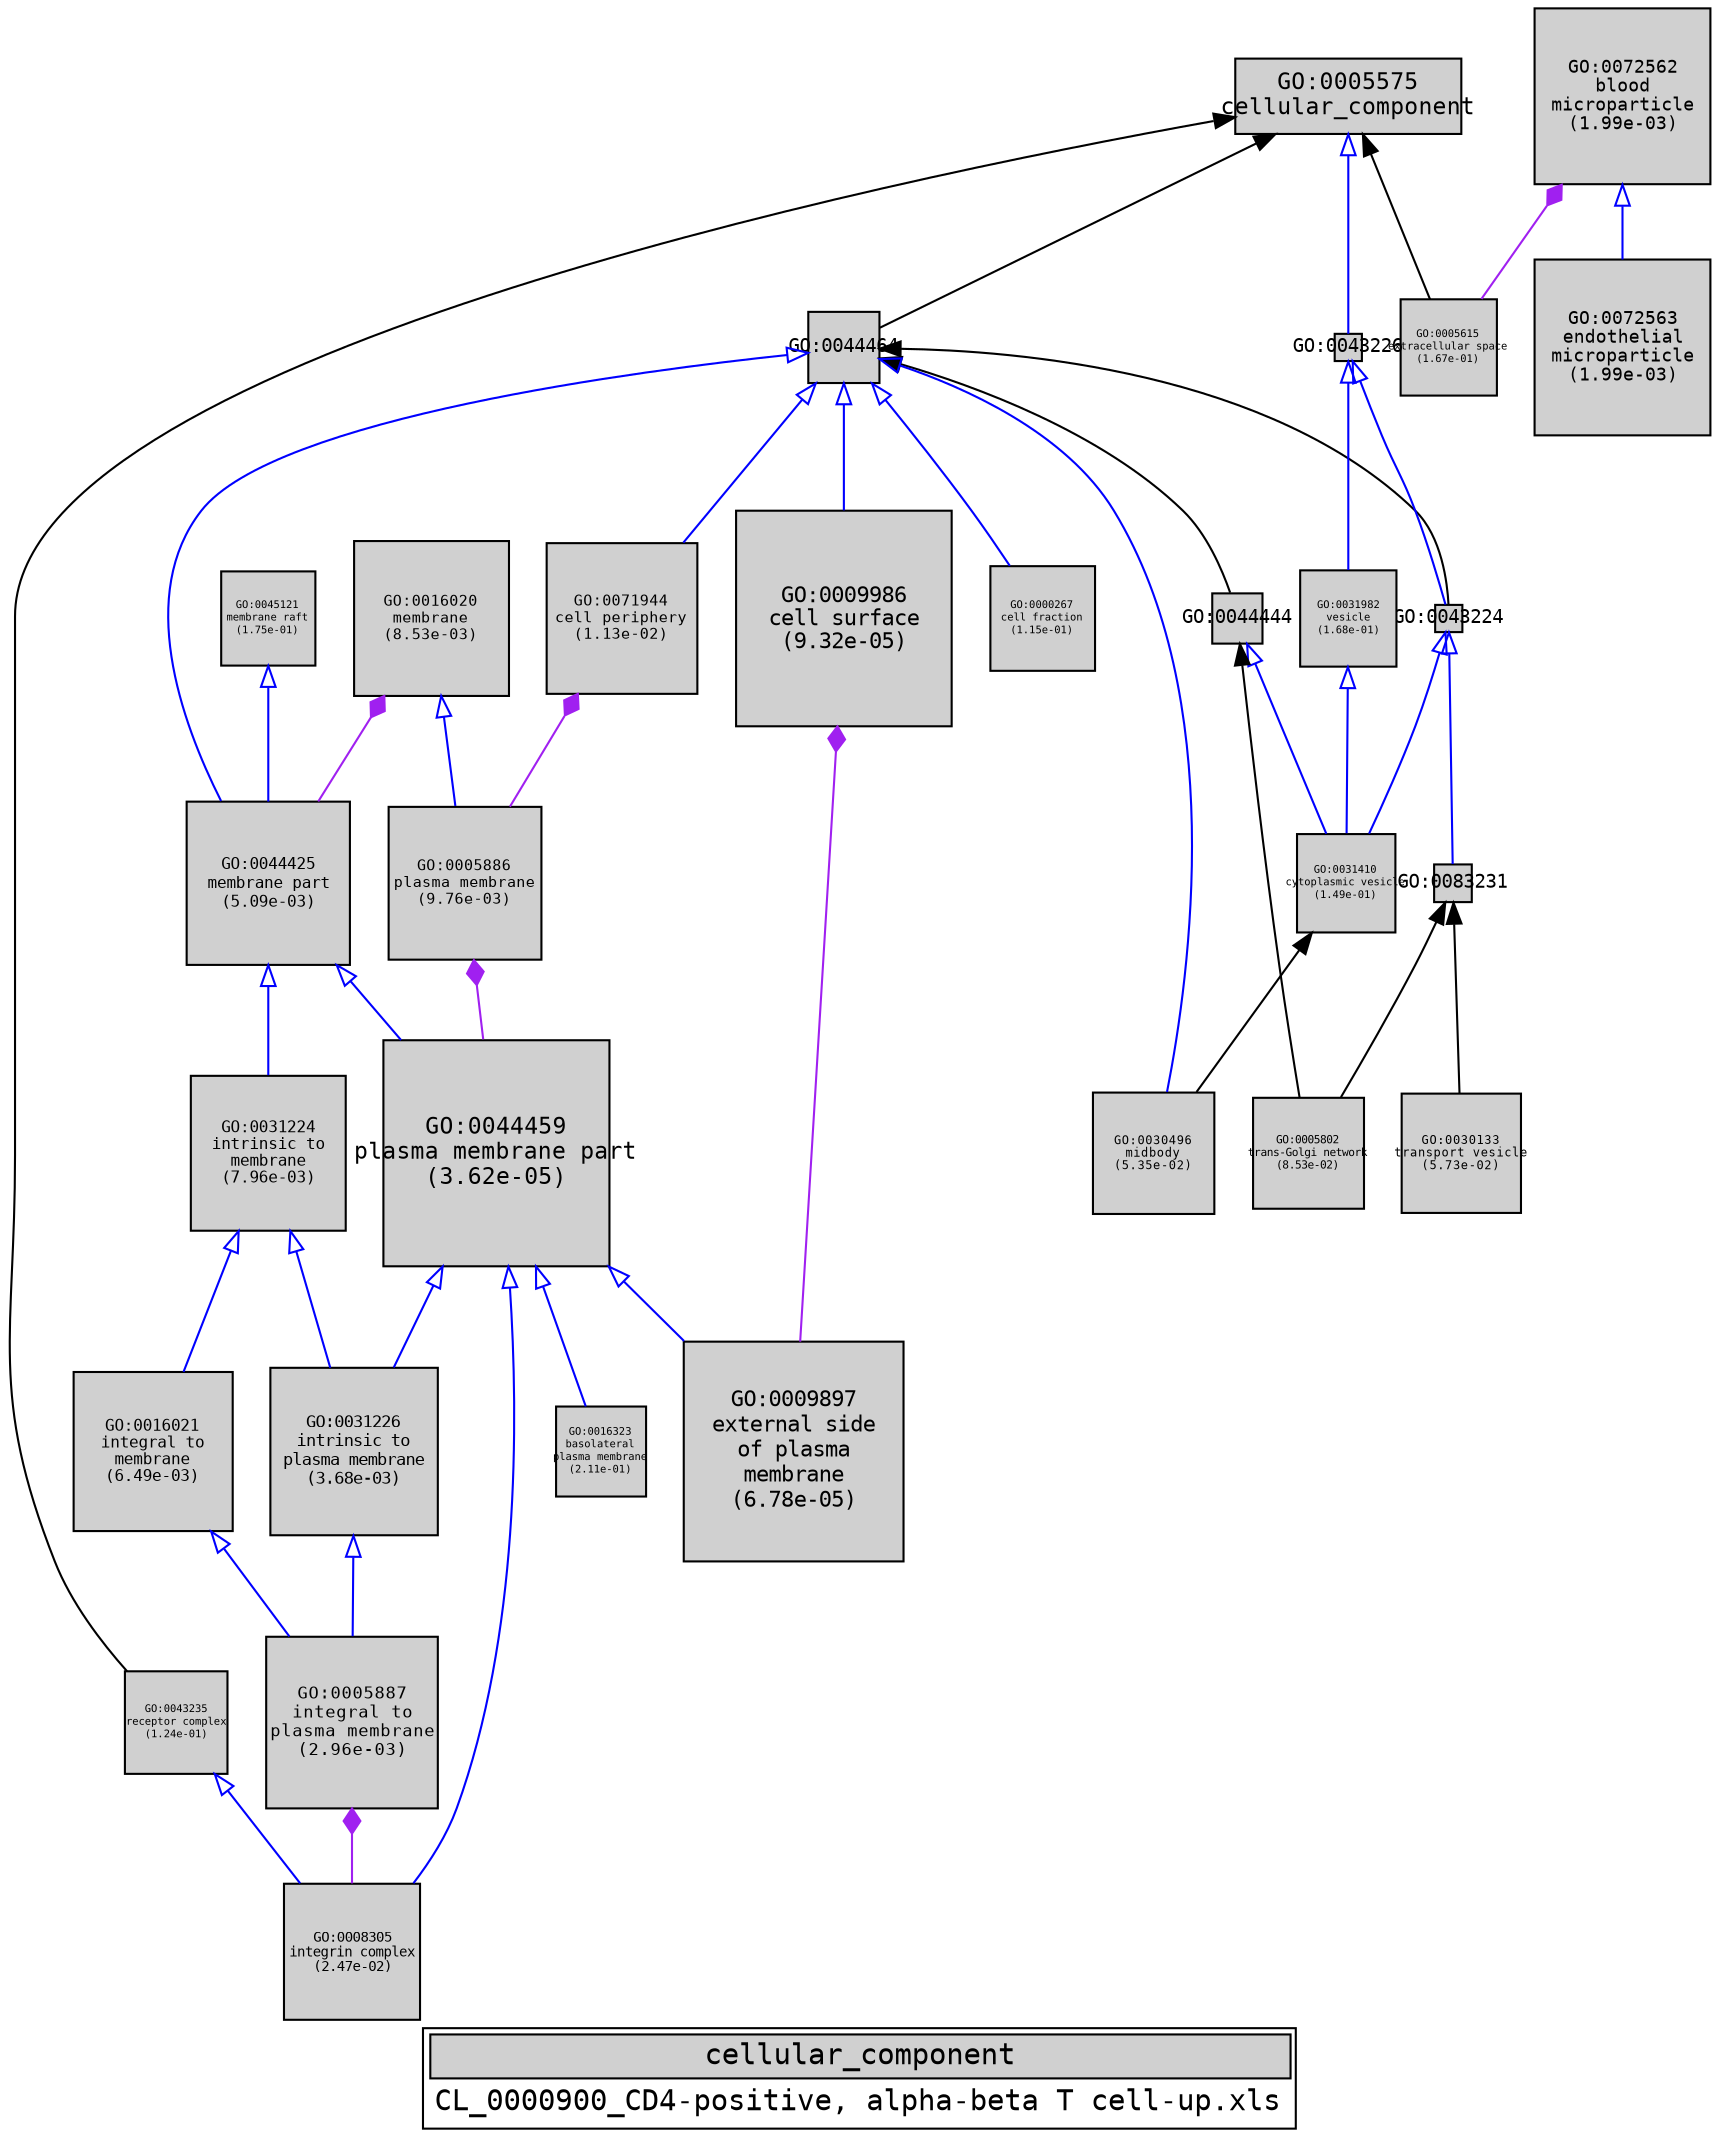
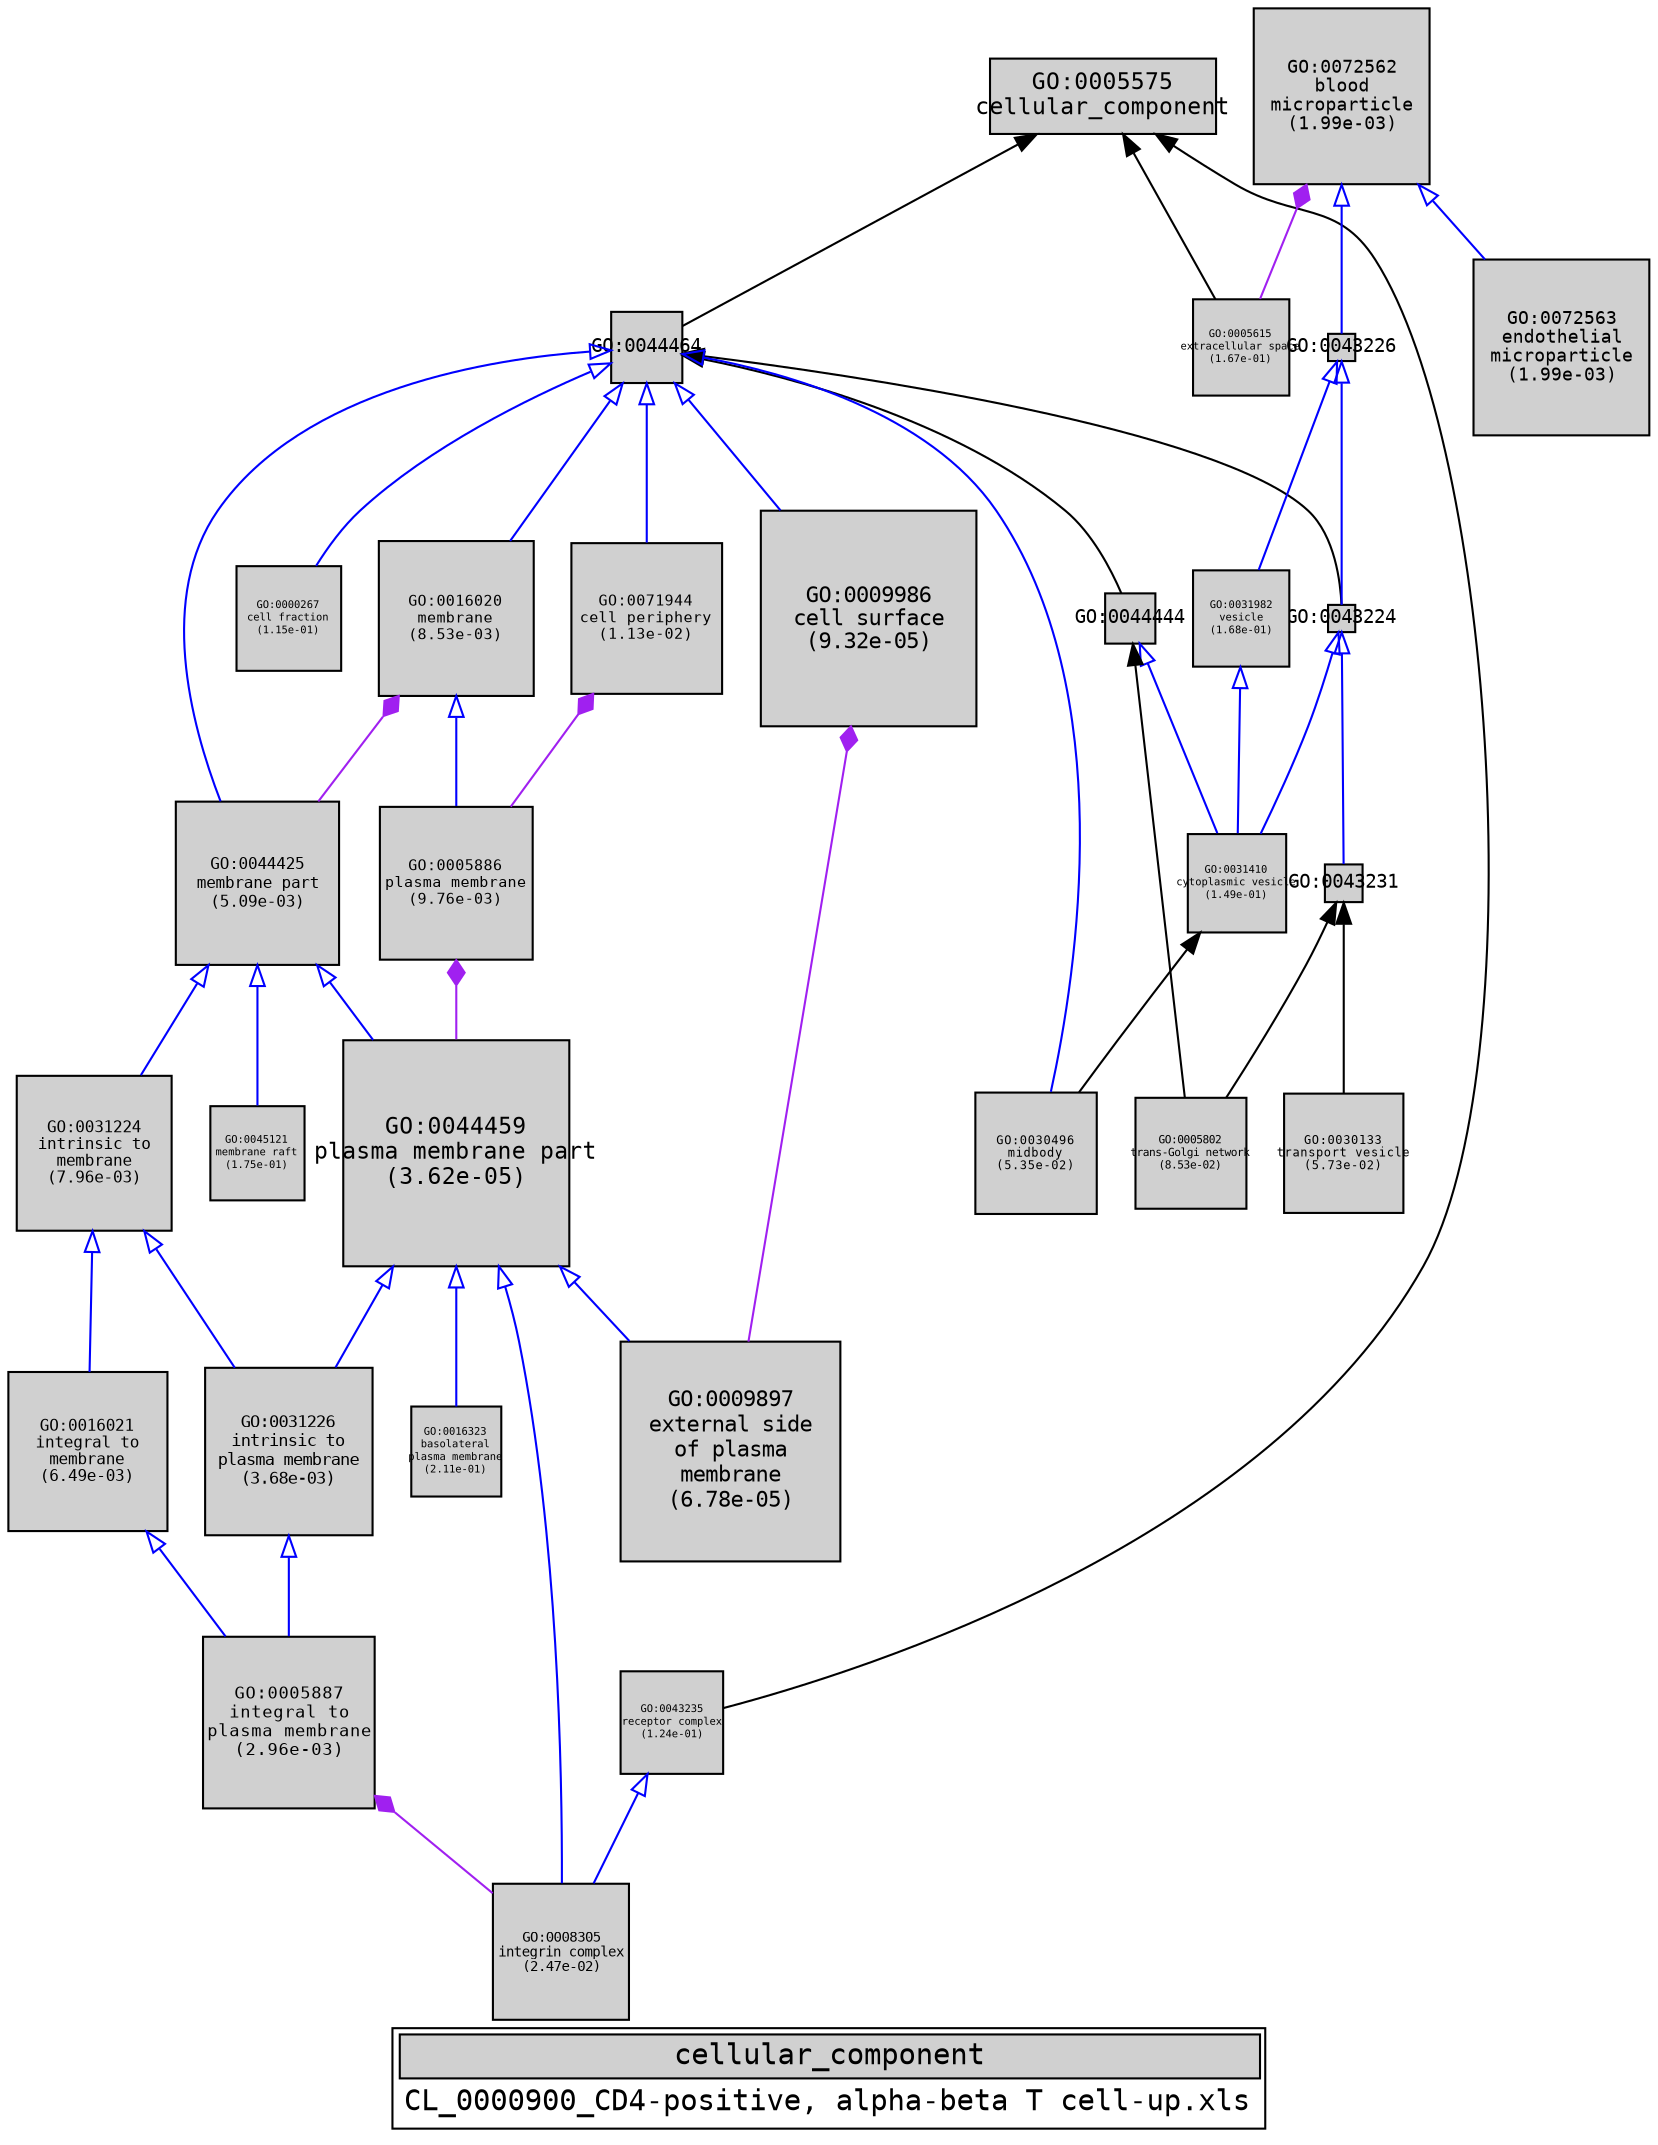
edge "GO:0043226" -> "GO:0005575": now "GO:0043226" -> "GO:0072562"
edge "GO:0016020" -> "GO:0044464": added
edge "GO:0044425" -> "GO:0045121": reversed
node "GO:0083231": label "GO:0083231" -> "GO:0043231"
